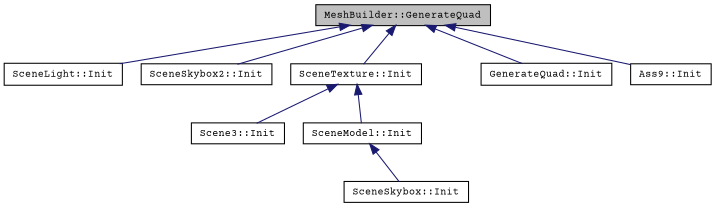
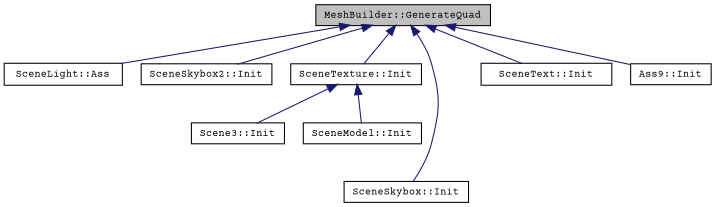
node "SceneLight::Init": label "SceneLight::Init" -> "SceneLight::Ass"
node "GenerateQuad::Init": label "GenerateQuad::Init" -> "SceneText::Init"
edge "SceneSkybox::Init" -> "SceneModel::Init": now "SceneSkybox::Init" -> "MeshBuilder::GenerateQuad"
